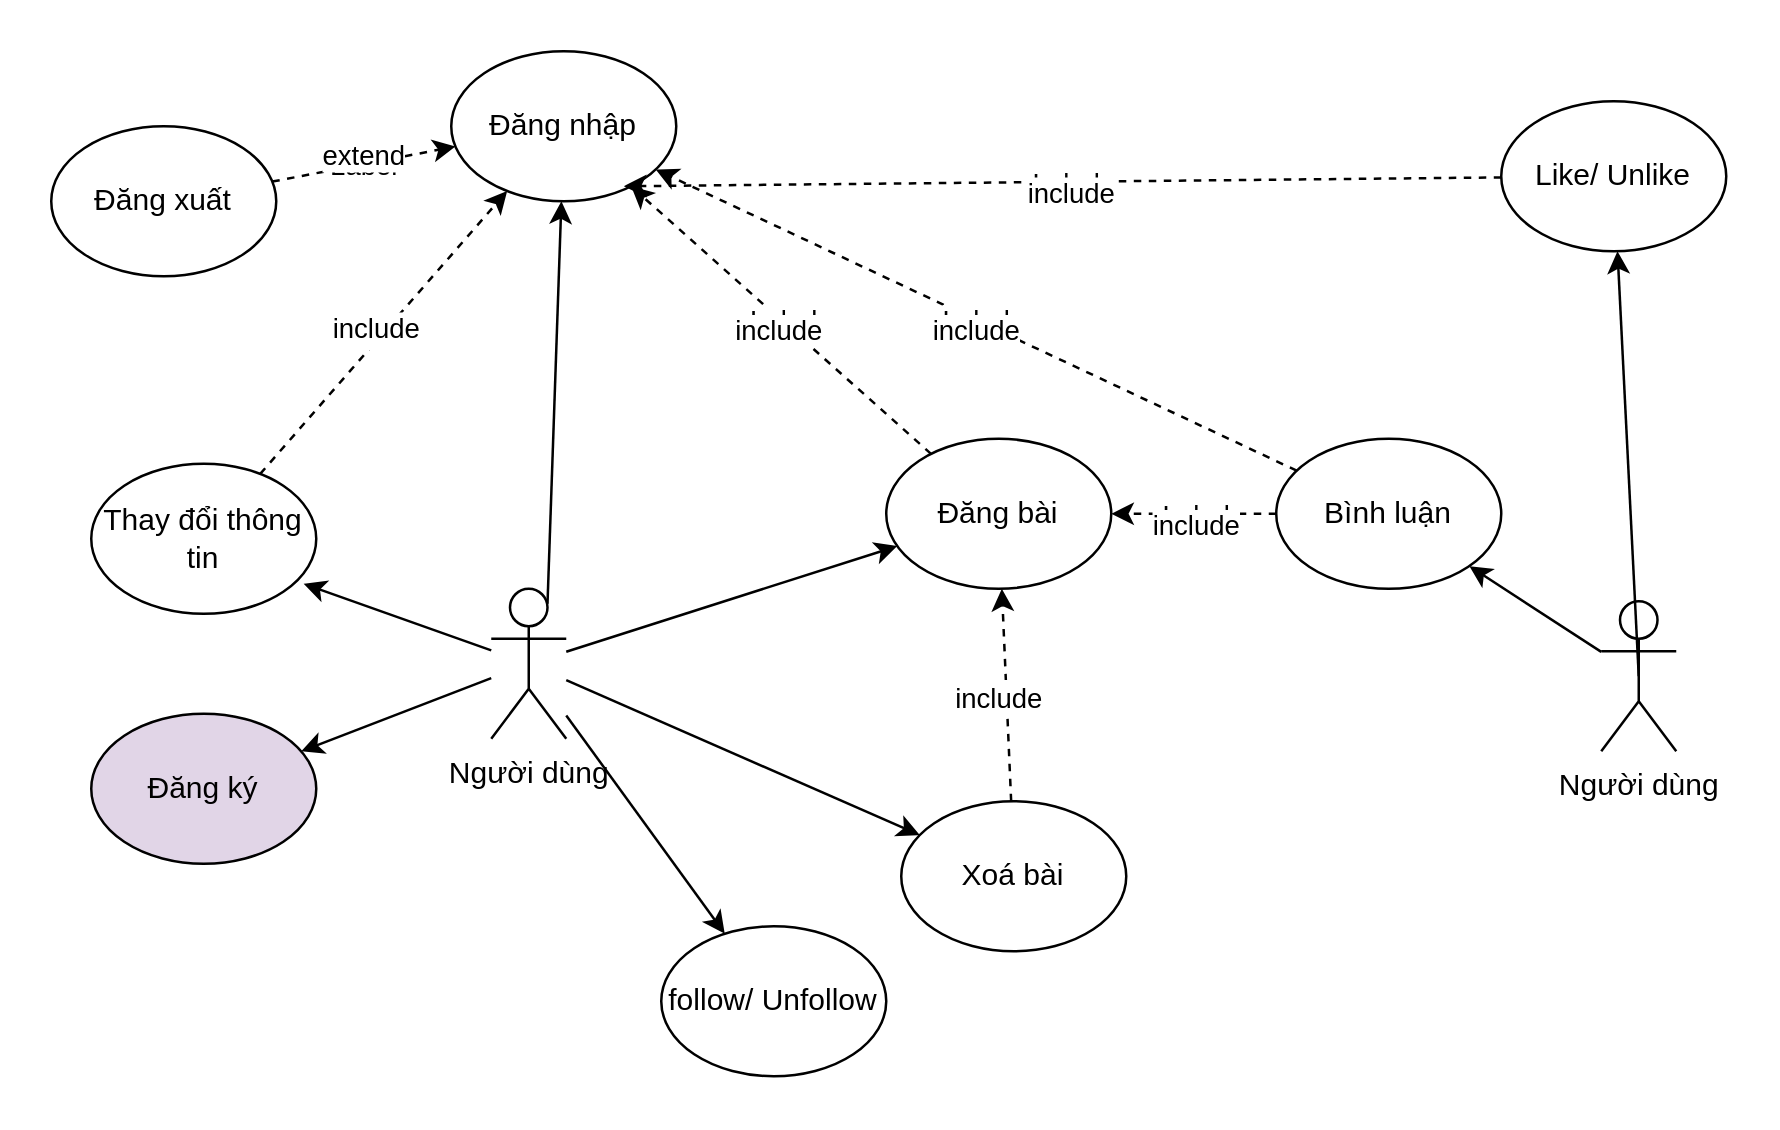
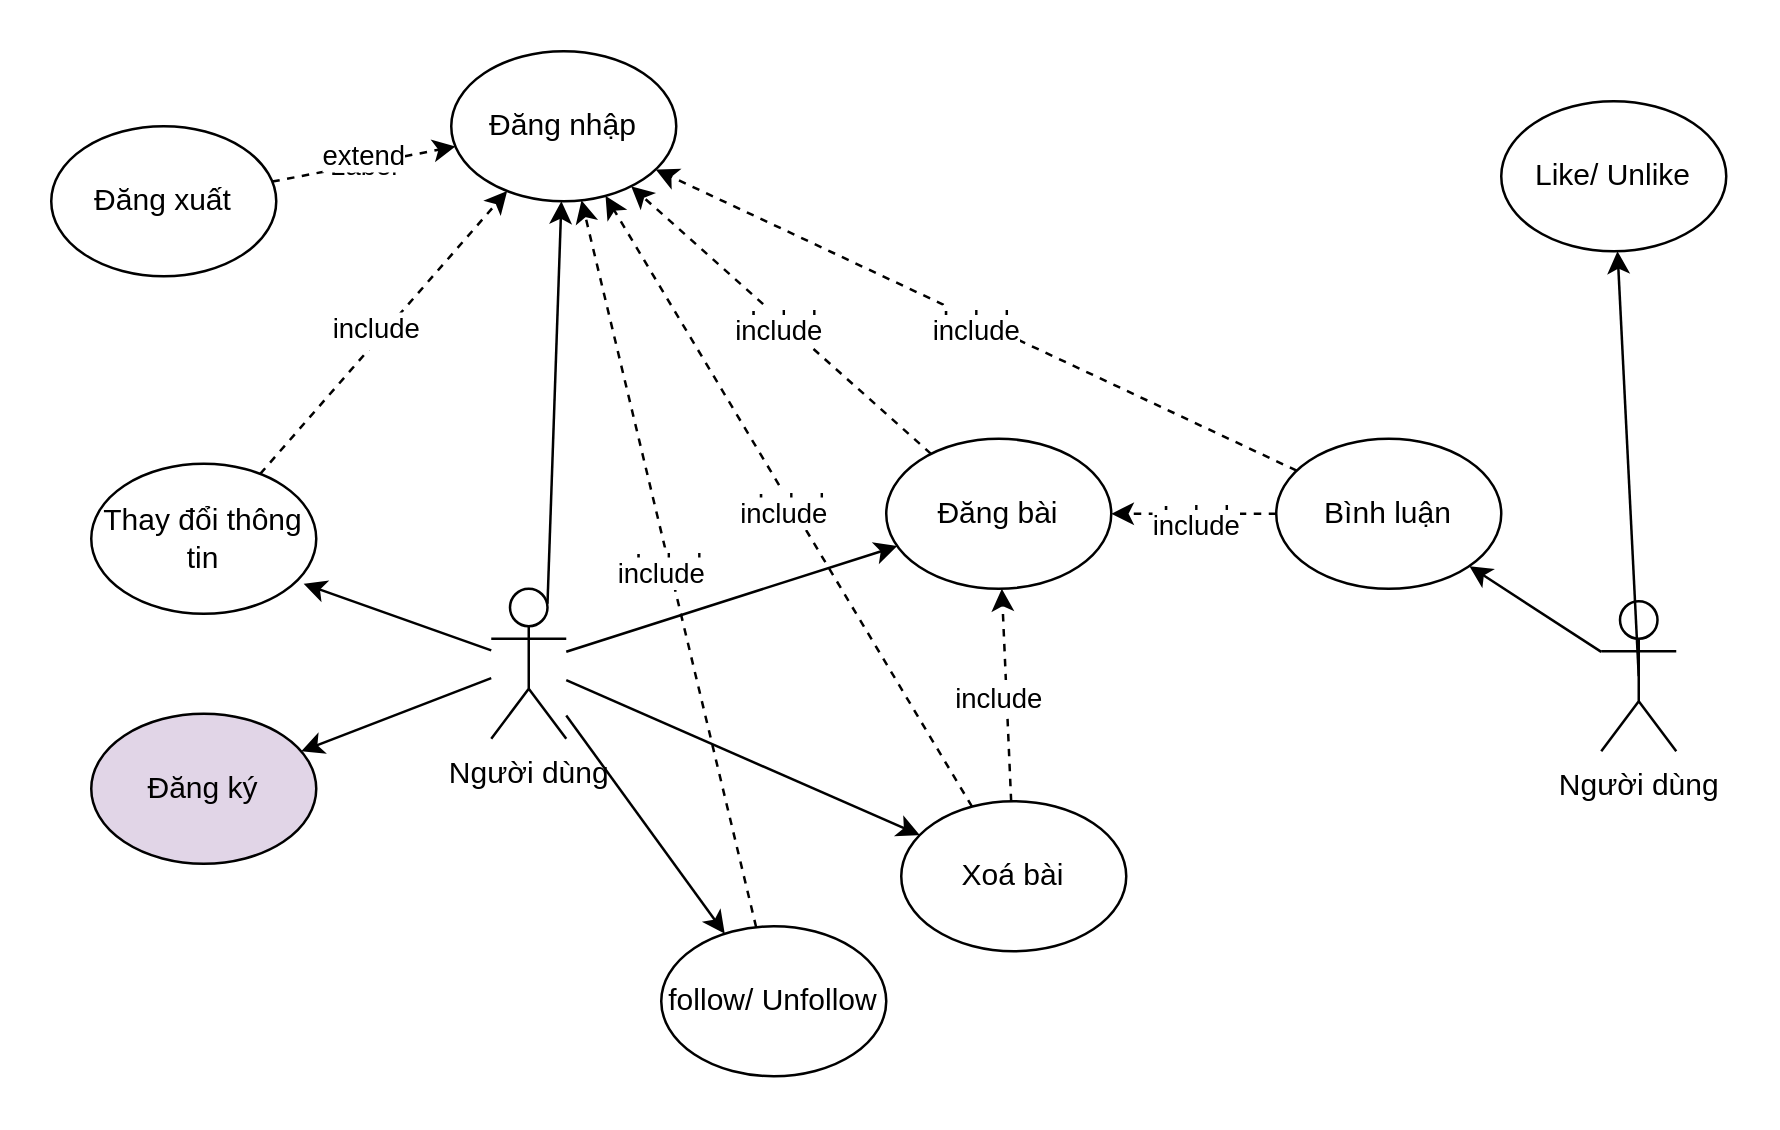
edge "Like/ Unlike" -> "Đăng nhập": removed, labels "include", "Label"
edge "Xoá bài" -> "Đăng nhập": added, labels "include", "Label"
edge "follow/ Unfollow" -> "Đăng nhập": added, labels "include", "Label"
